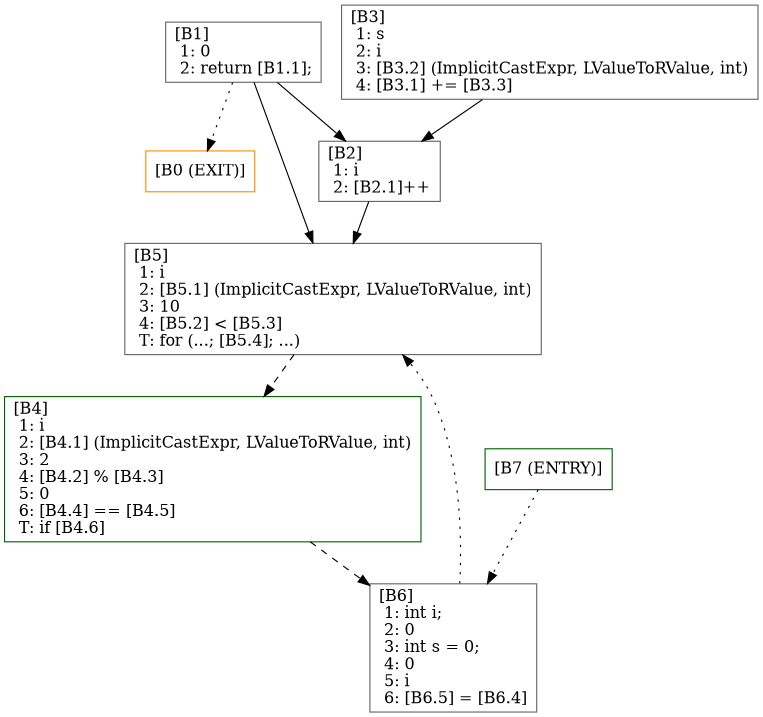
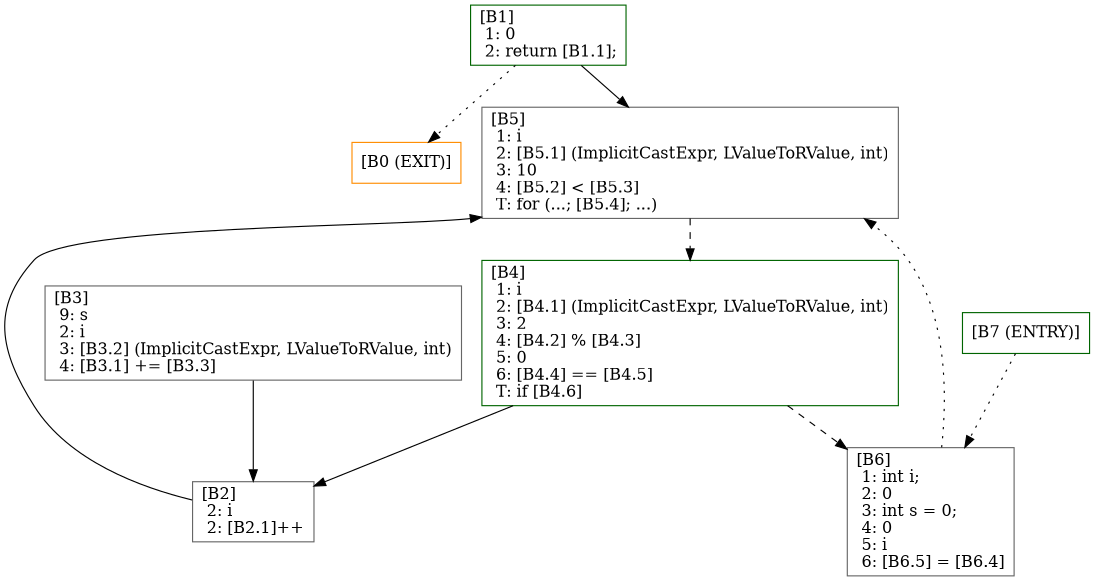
node "[B3]": text "1: s" -> "9: s"
node "[B1]": color gray40 -> darkgreen
edge "[B1]" -> "[B2]": now "[B4]" -> "[B2]"
node "[B2]": text "1: i" -> "2: i"
